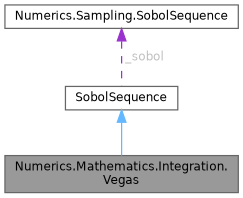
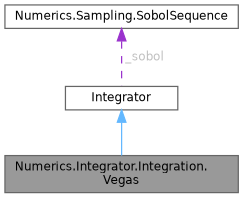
node "SobolSequence": label "SobolSequence" -> "Integrator"
node "Numerics.Mathematics.Integration. Vegas": label "Numerics.Mathematics.Integration. Vegas" -> "Numerics.Integrator.Integration. Vegas"
